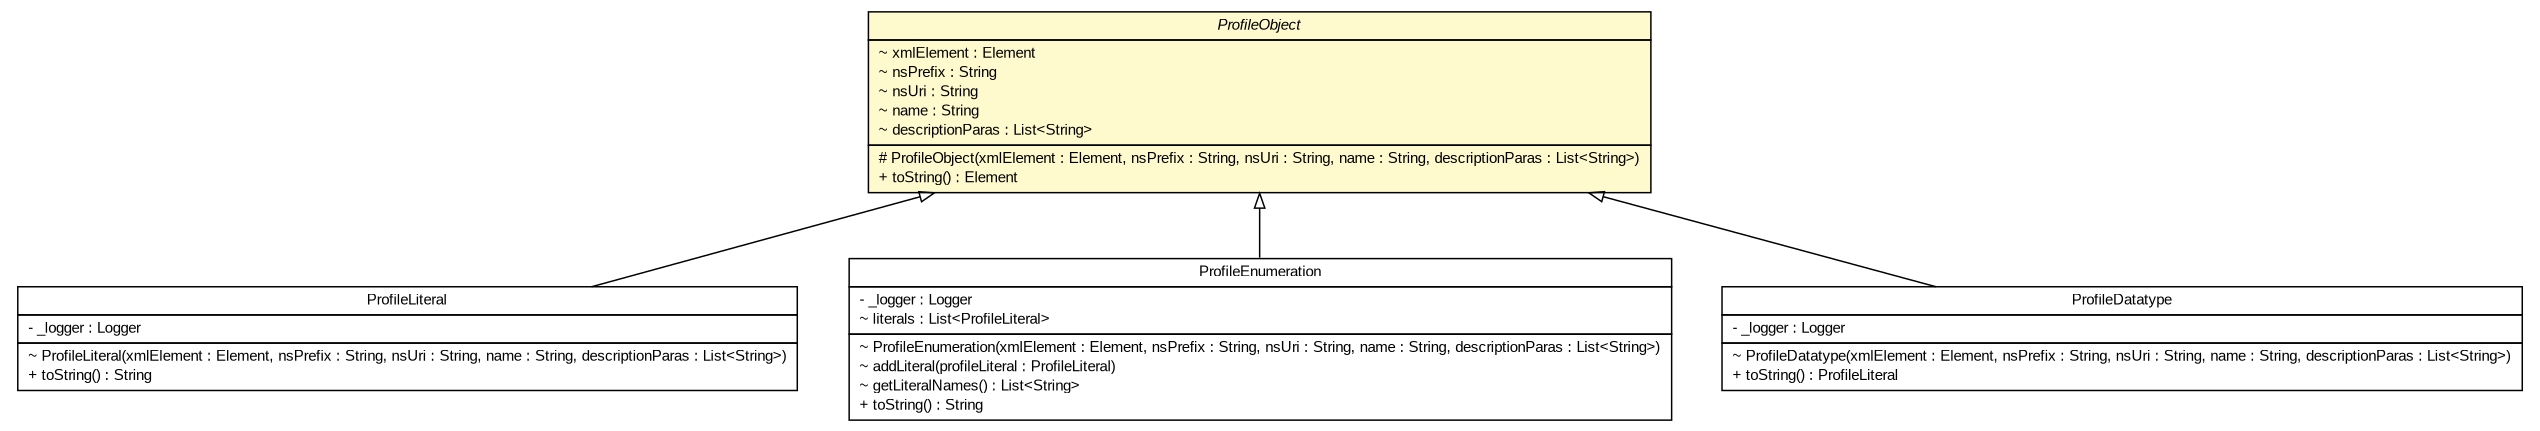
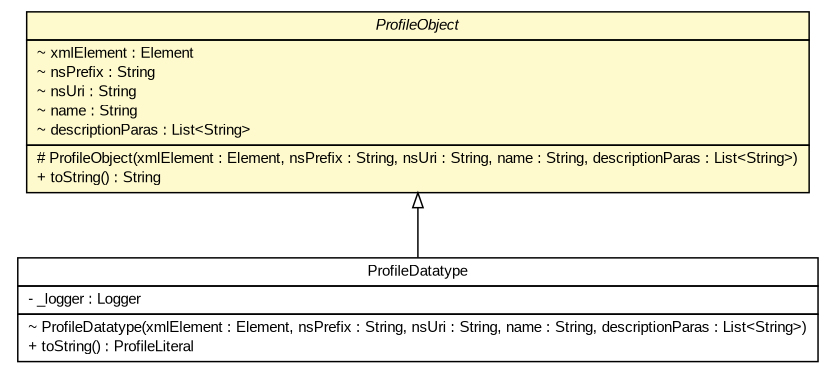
node "ProfileObject": text "+ toString() : Element" -> "+ toString() : String"
node "ProfileLiteral": removed
node "ProfileEnumeration": removed
